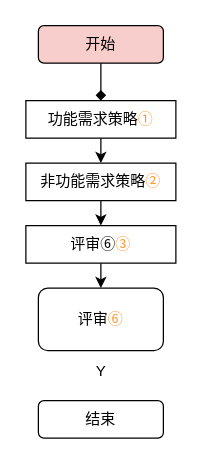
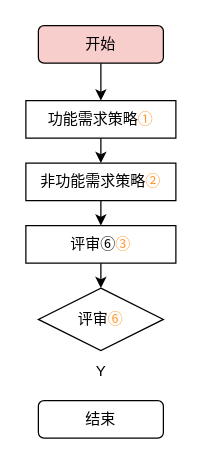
edge "开始" -> "功能需求策略①": arrowhead diamond -> classic
node "评审⑥": shape rounded rectangle -> diamond
